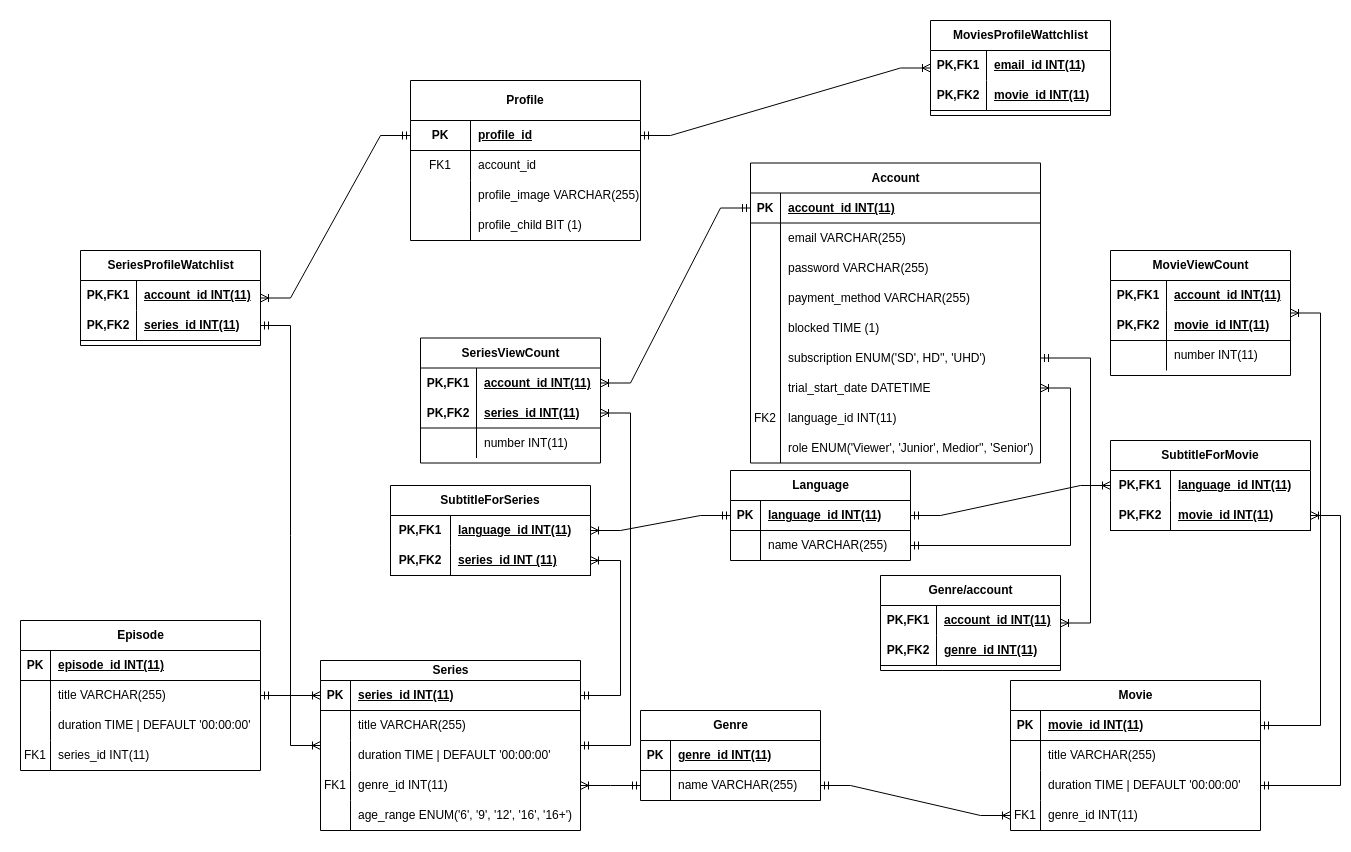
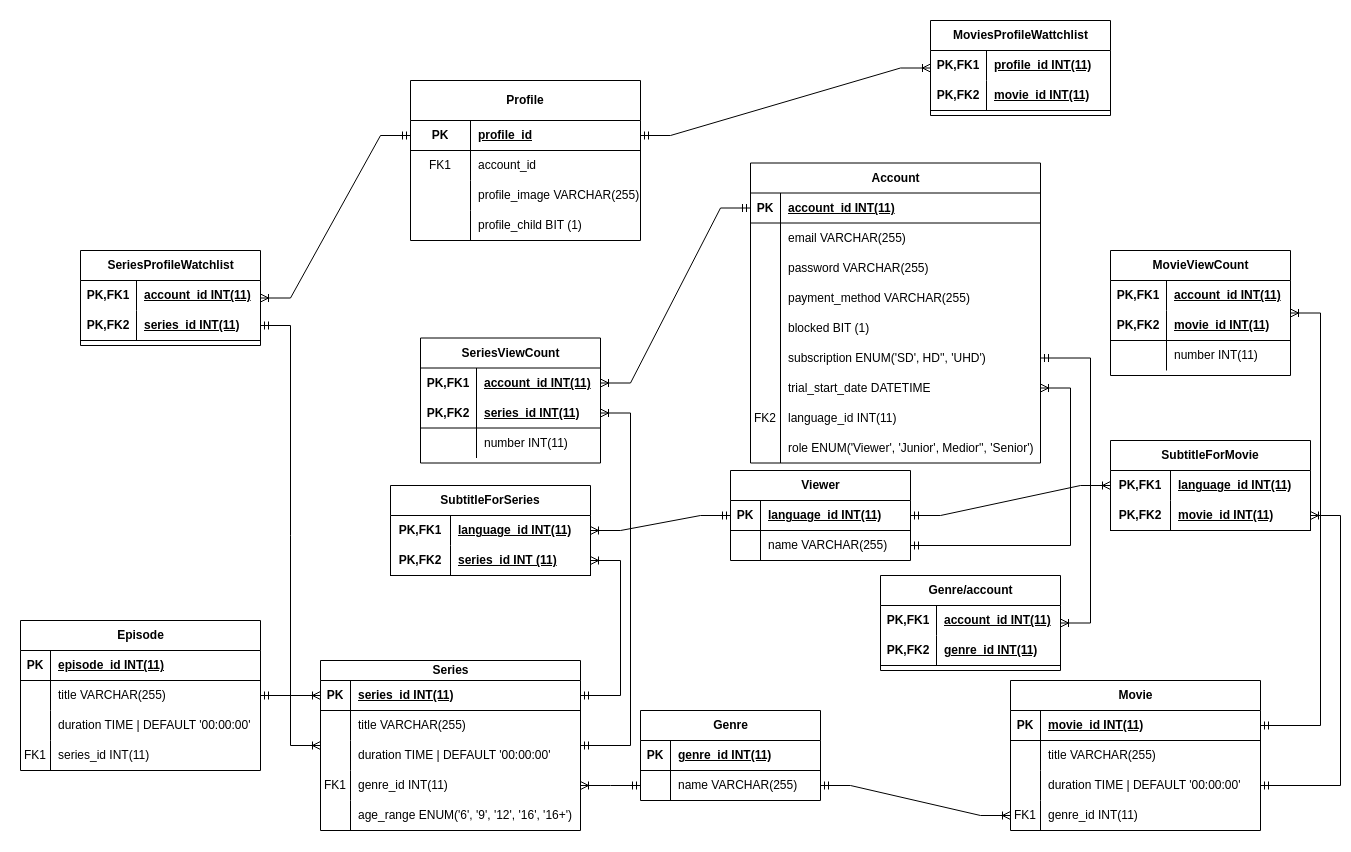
node "email_id INT(11)": label "email_id INT(11)" -> "profile_id INT(11)"
node "blocked TIME (1)": label "blocked TIME (1)" -> "blocked BIT (1)"
node "Language": label "Language" -> "Viewer"
